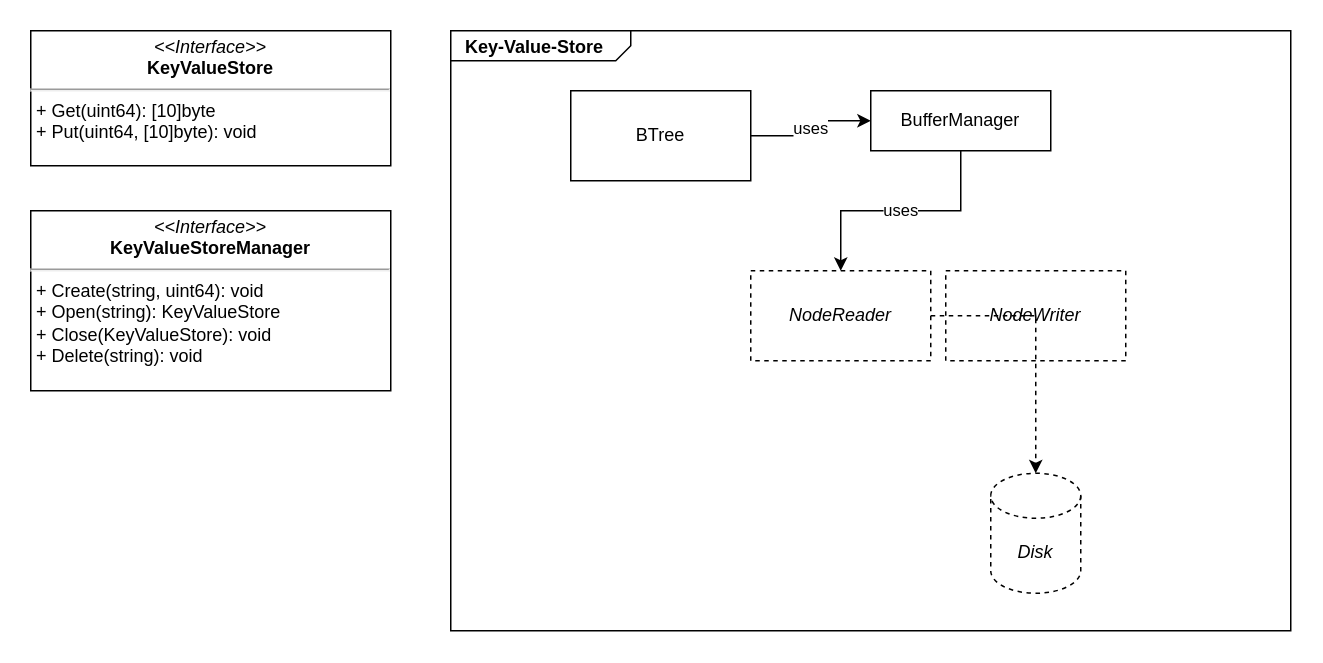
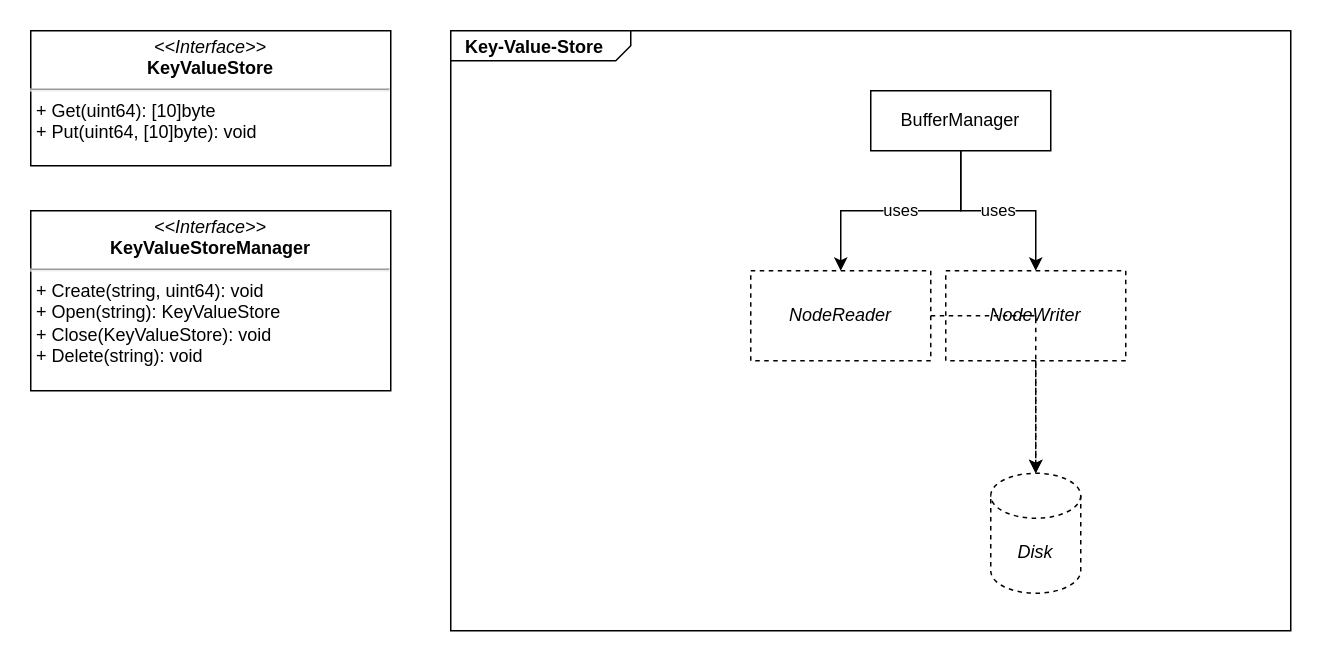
node "BTree": removed
edge "BTree" -> "BufferManager": removed, label "uses"
edge "BufferManager" -> "NodeWriter": added, label "uses"
edge "NodeWriter" -> "Disk": added
